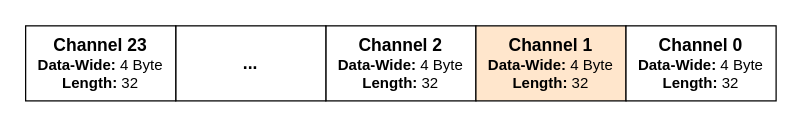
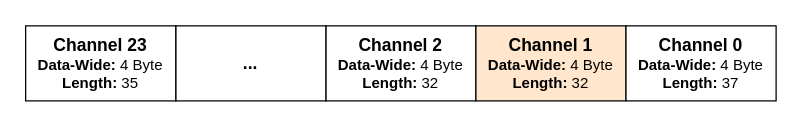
node "Channel 23 Data-Wide: 4 Byte Length: 32": label "Channel 23 Data-Wide: 4 Byte Length: 32" -> "Channel 23 Data-Wide: 4 Byte Length: 35"
node "Channel 0 Data-Wide: 4 Byte Length: 32": label "Channel 0 Data-Wide: 4 Byte Length: 32" -> "Channel 0 Data-Wide: 4 Byte Length: 37"
